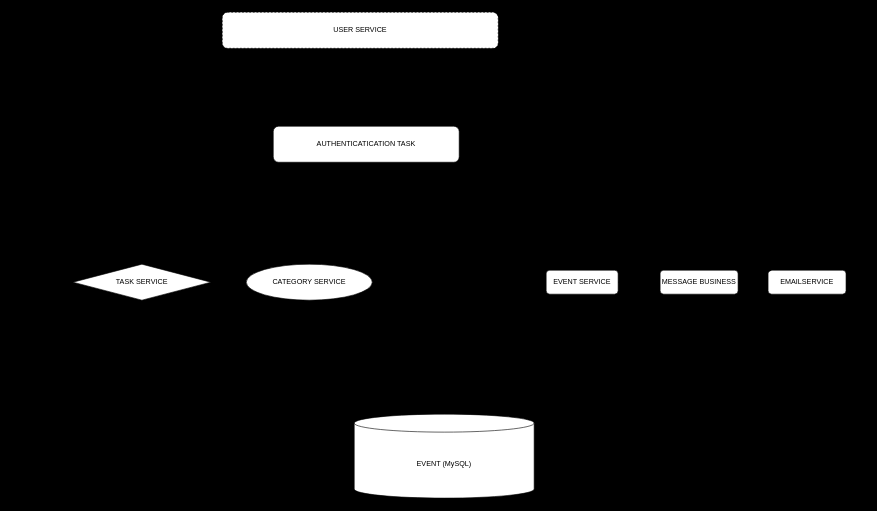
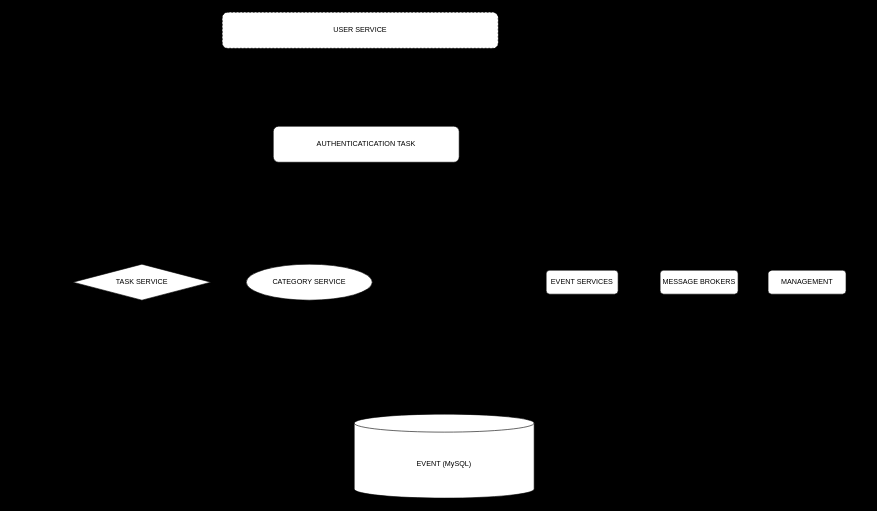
node "EVENT SERVICE": label "EVENT SERVICE" -> "EVENT SERVICES"
node "MESSAGE BUSINESS": label "MESSAGE BUSINESS" -> "MESSAGE BROKERS"
node "EMAILSERVICE": label "EMAILSERVICE" -> "MANAGEMENT"
